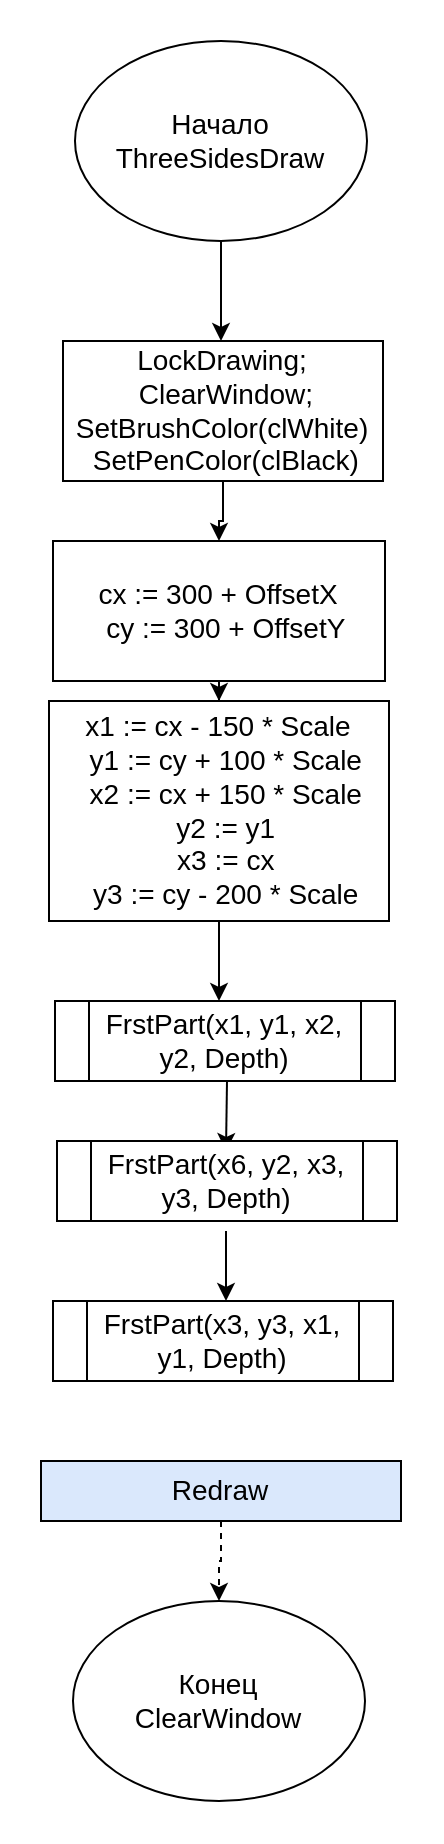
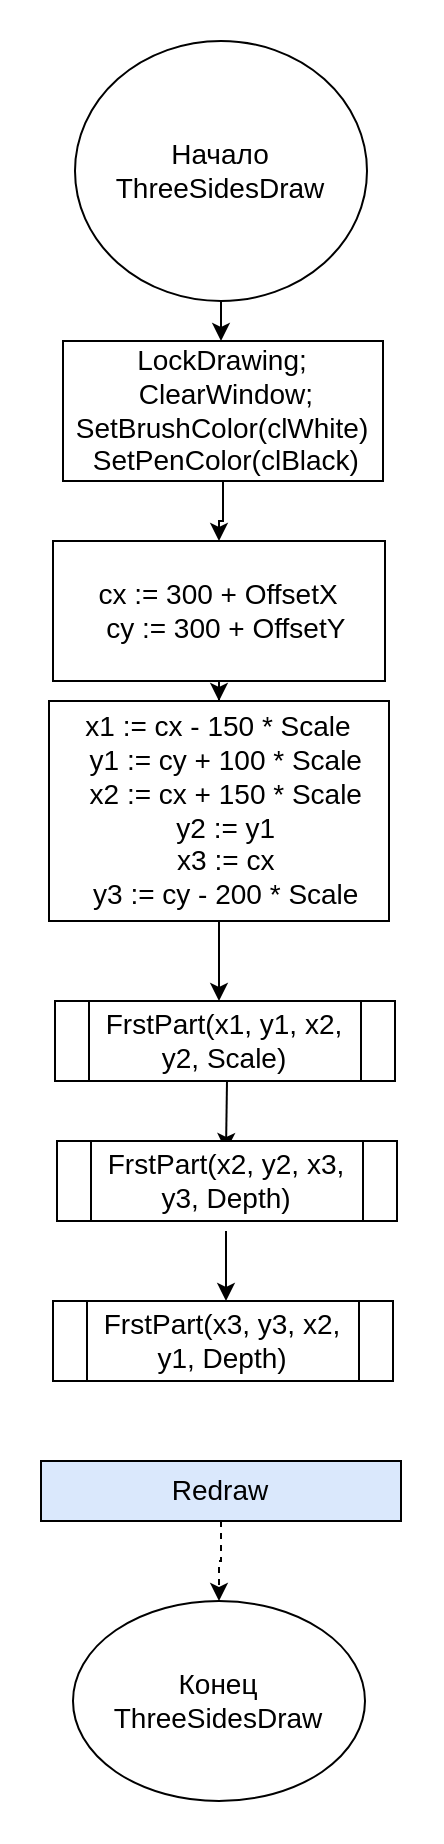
node "Начало ThreeSidesDraw": size 292x200 -> 292x260
node "FrstPart(x1, y1, x2, y2, Depth)": label "FrstPart(x1, y1, x2, y2, Depth)" -> "FrstPart(x1, y1, x2, y2, Scale)"
node "FrstPart(x6, y2, x3, y3, Depth)": label "FrstPart(x6, y2, x3, y3, Depth)" -> "FrstPart(x2, y2, x3, y3, Depth)"
node "FrstPart(x3, y3, x1, y1, Depth)": label "FrstPart(x3, y3, x1, y1, Depth)" -> "FrstPart(x3, y3, x2, y1, Depth)"
node "Конец ClearWindow": label "Конец ClearWindow" -> "Конец ThreeSidesDraw"
